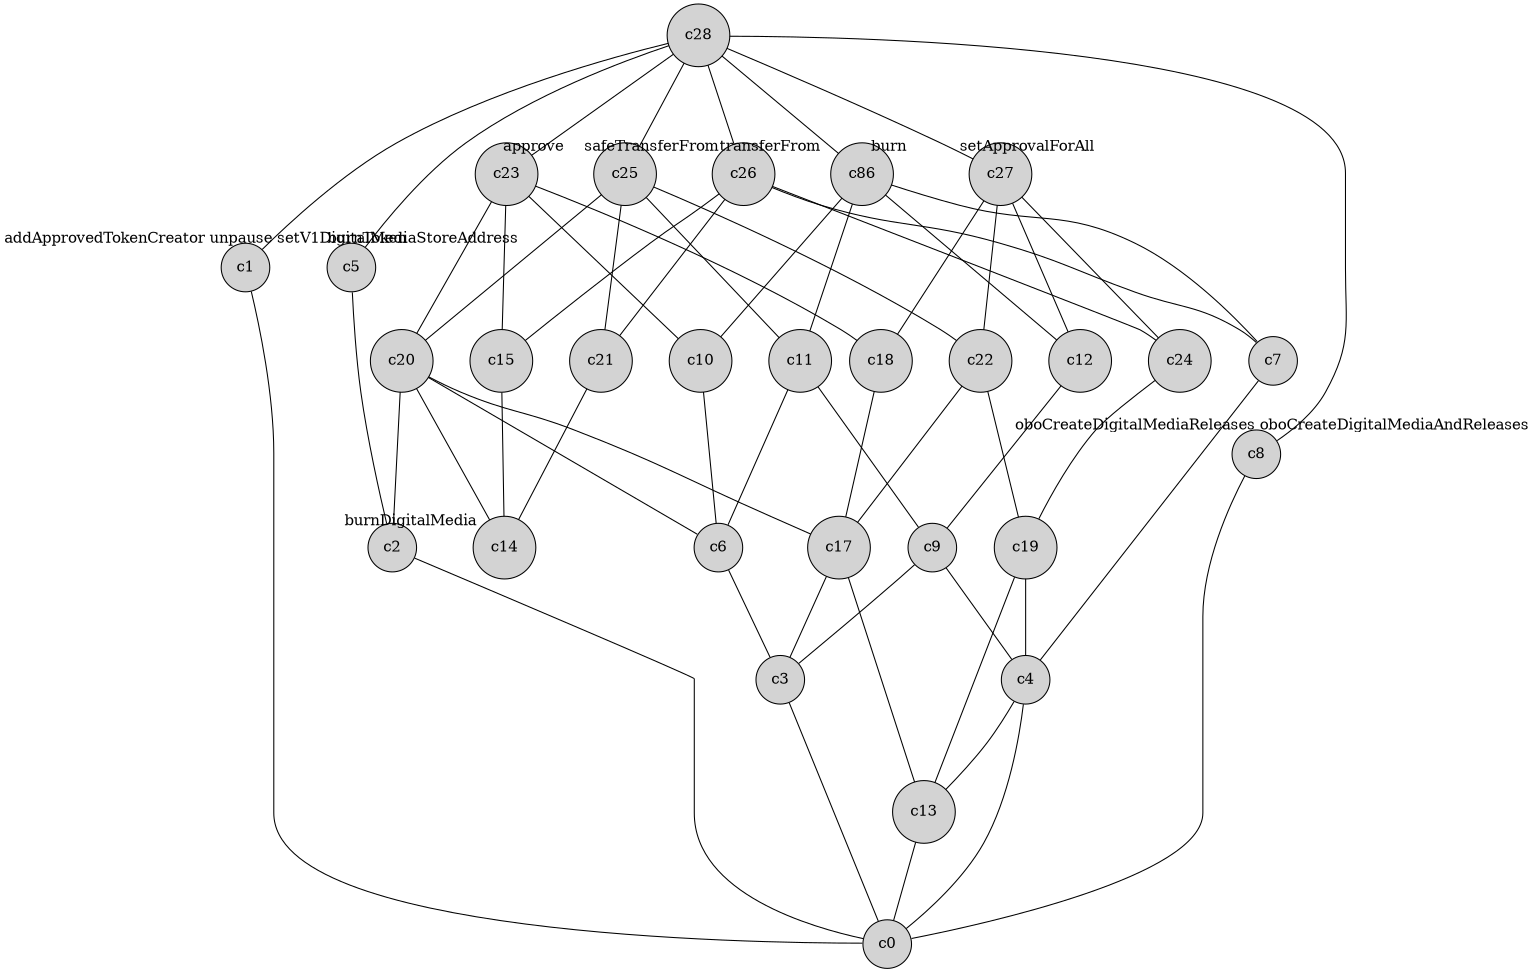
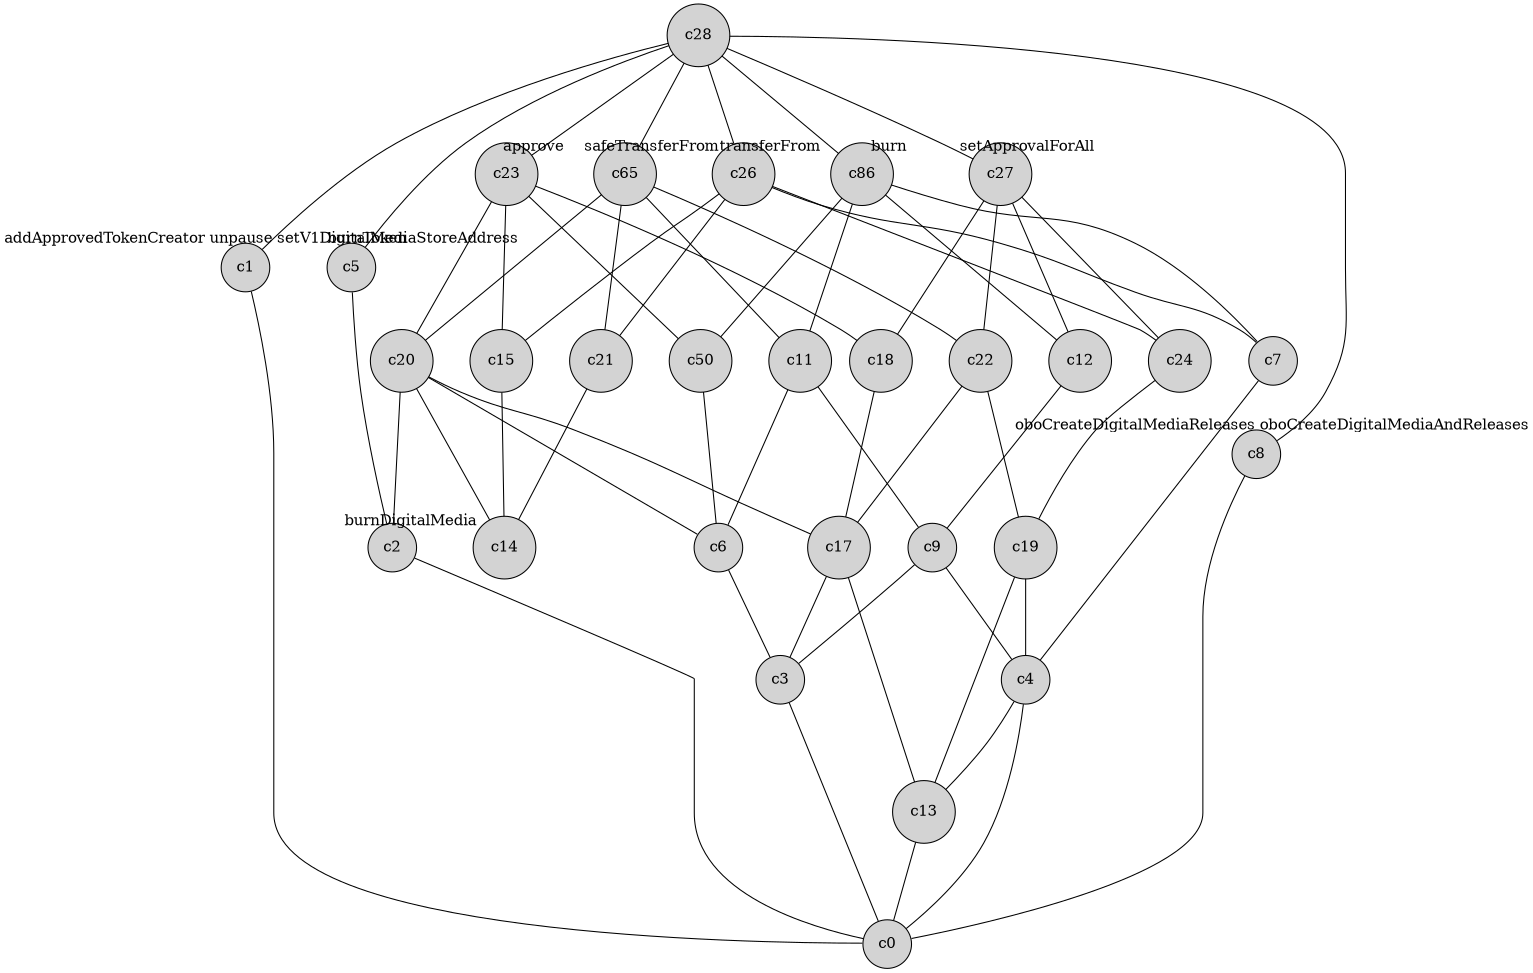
node "c25": label "c25" -> "c65"
node "c10": label "c10" -> "c50"
